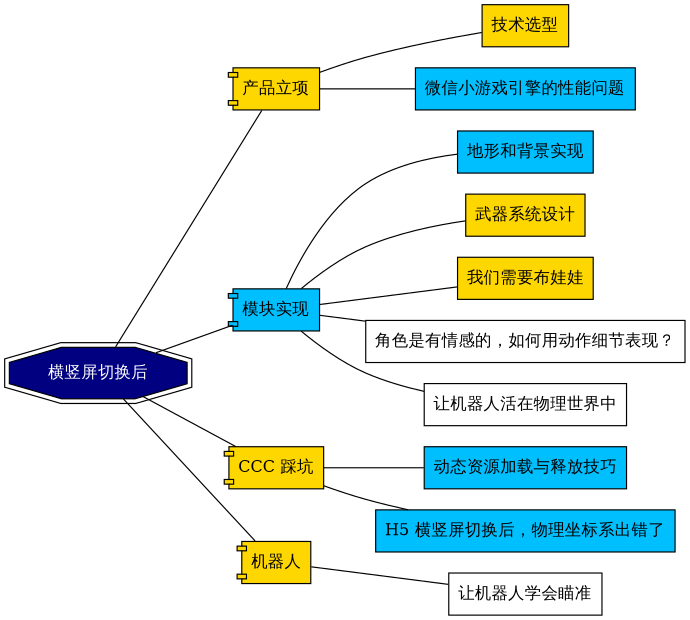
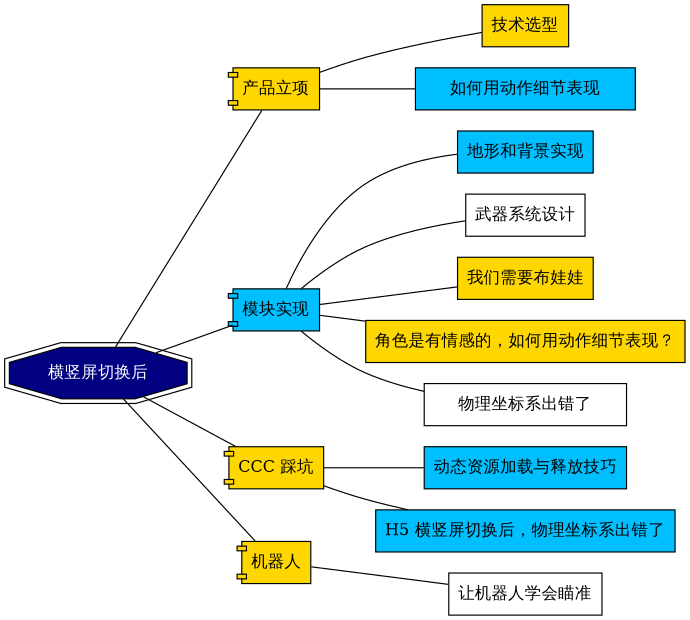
node "微信小游戏引擎的性能问题": label "微信小游戏引擎的性能问题" -> "如何用动作细节表现"
node "武器系统设计": fillcolor gold -> white
node "角色是有情感的，如何用动作细节表现？": fillcolor white -> gold
node "让机器人活在物理世界中": label "让机器人活在物理世界中" -> "物理坐标系出错了"
